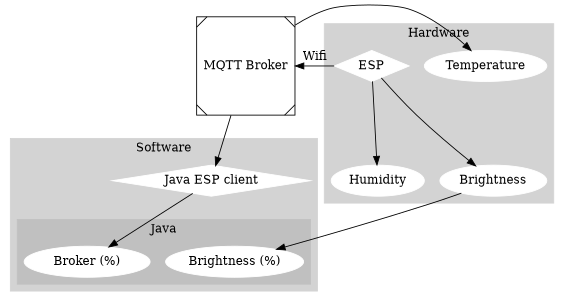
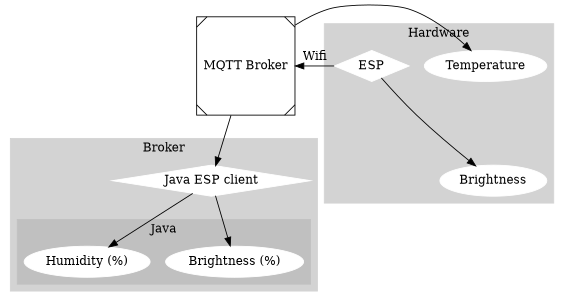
cluster "Software": label "Software" -> "Broker"
node "Humidity": removed
edge "Brightness" -> "Brightness (%)": now "Java ESP client" -> "Brightness (%)"
node "Broker (%)": label "Broker (%)" -> "Humidity (%)"
